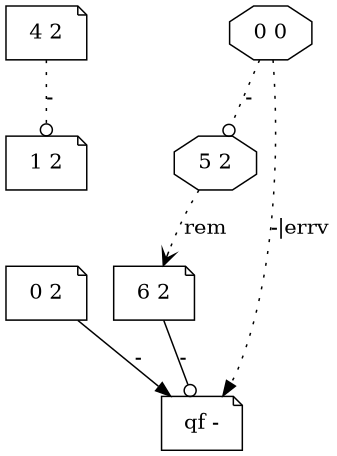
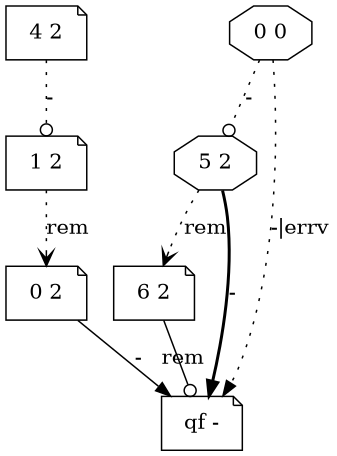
edge "1 2" -> "0 2": added, label "rem"
edge "5 2" -> "qf -": added, label "-"
edge "6 2" -> "qf -": label "-" -> "rem"
